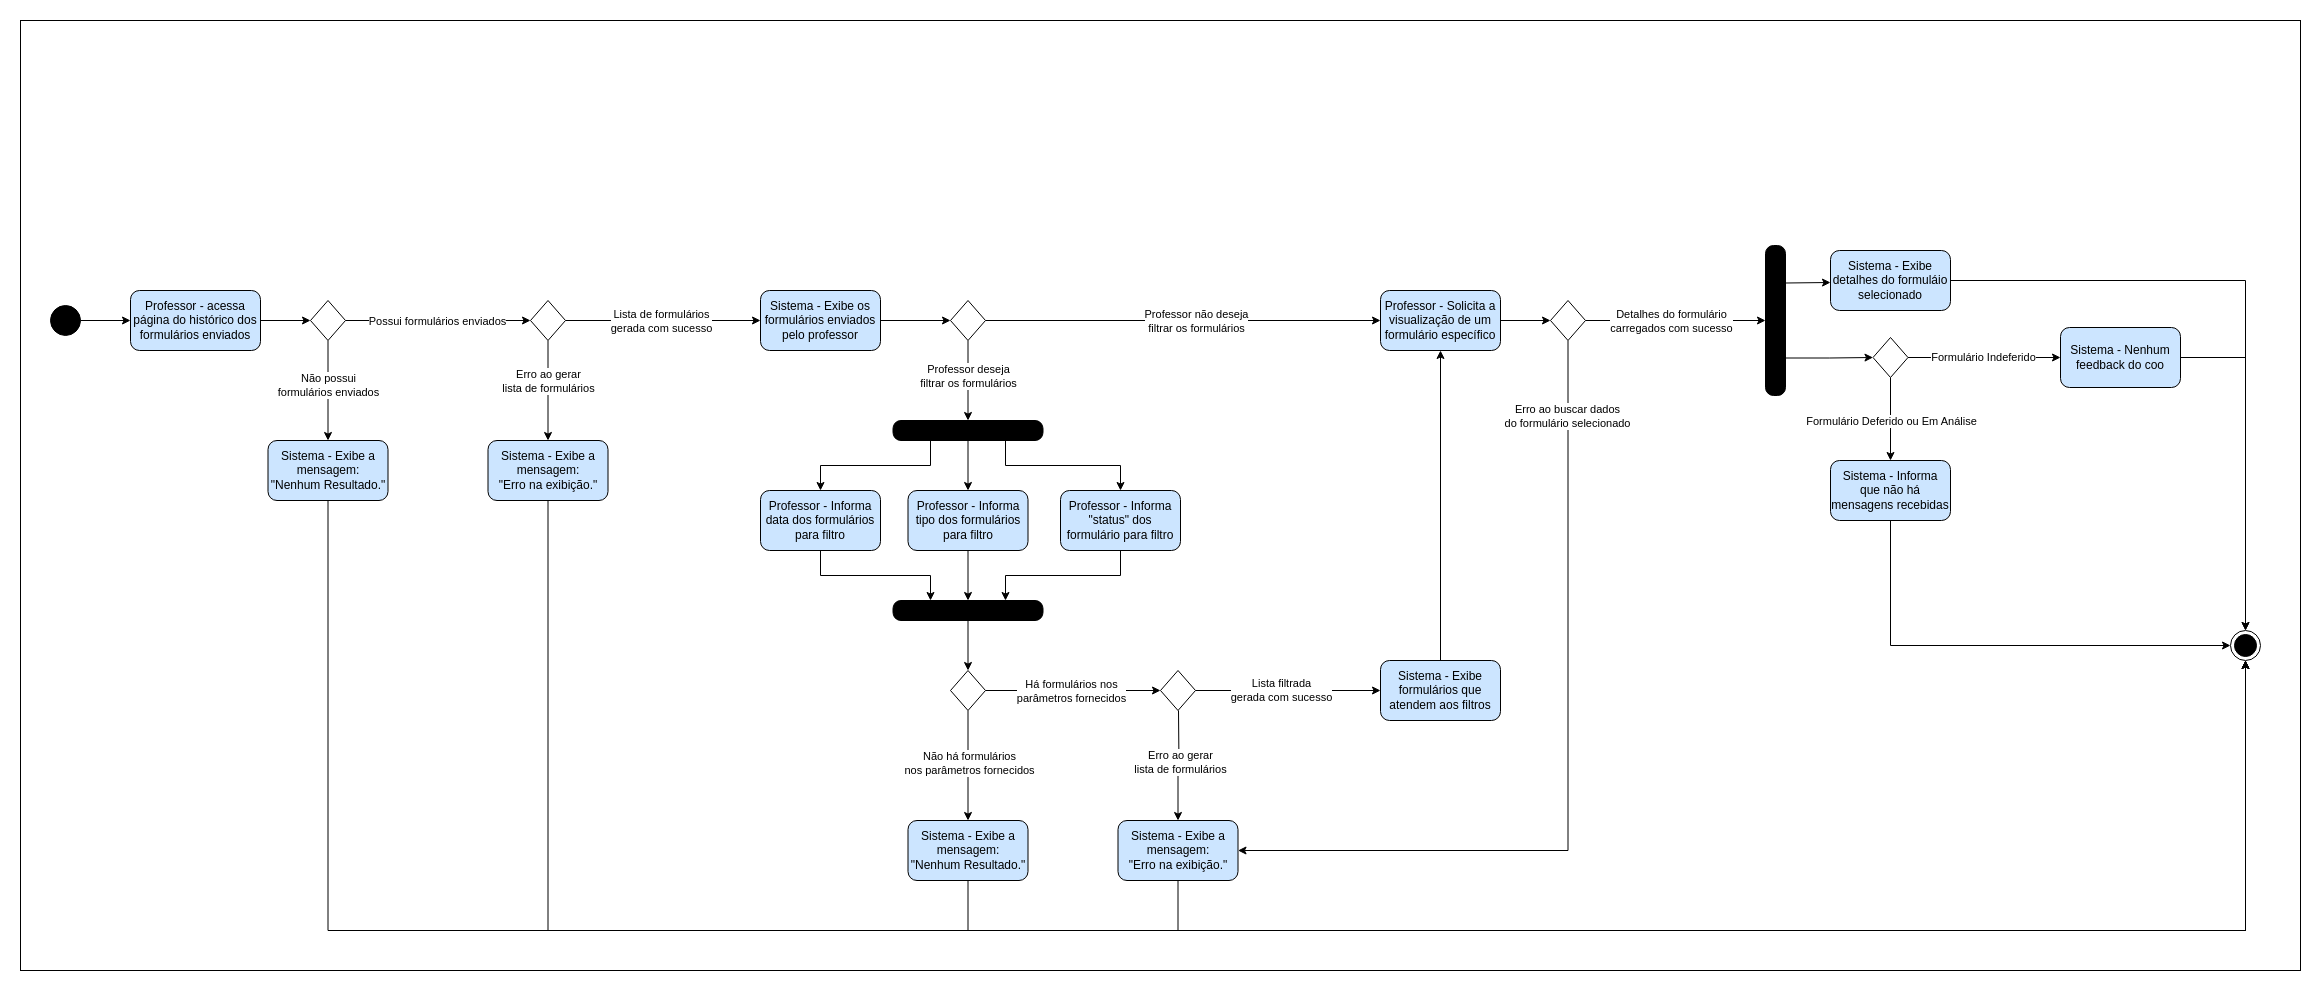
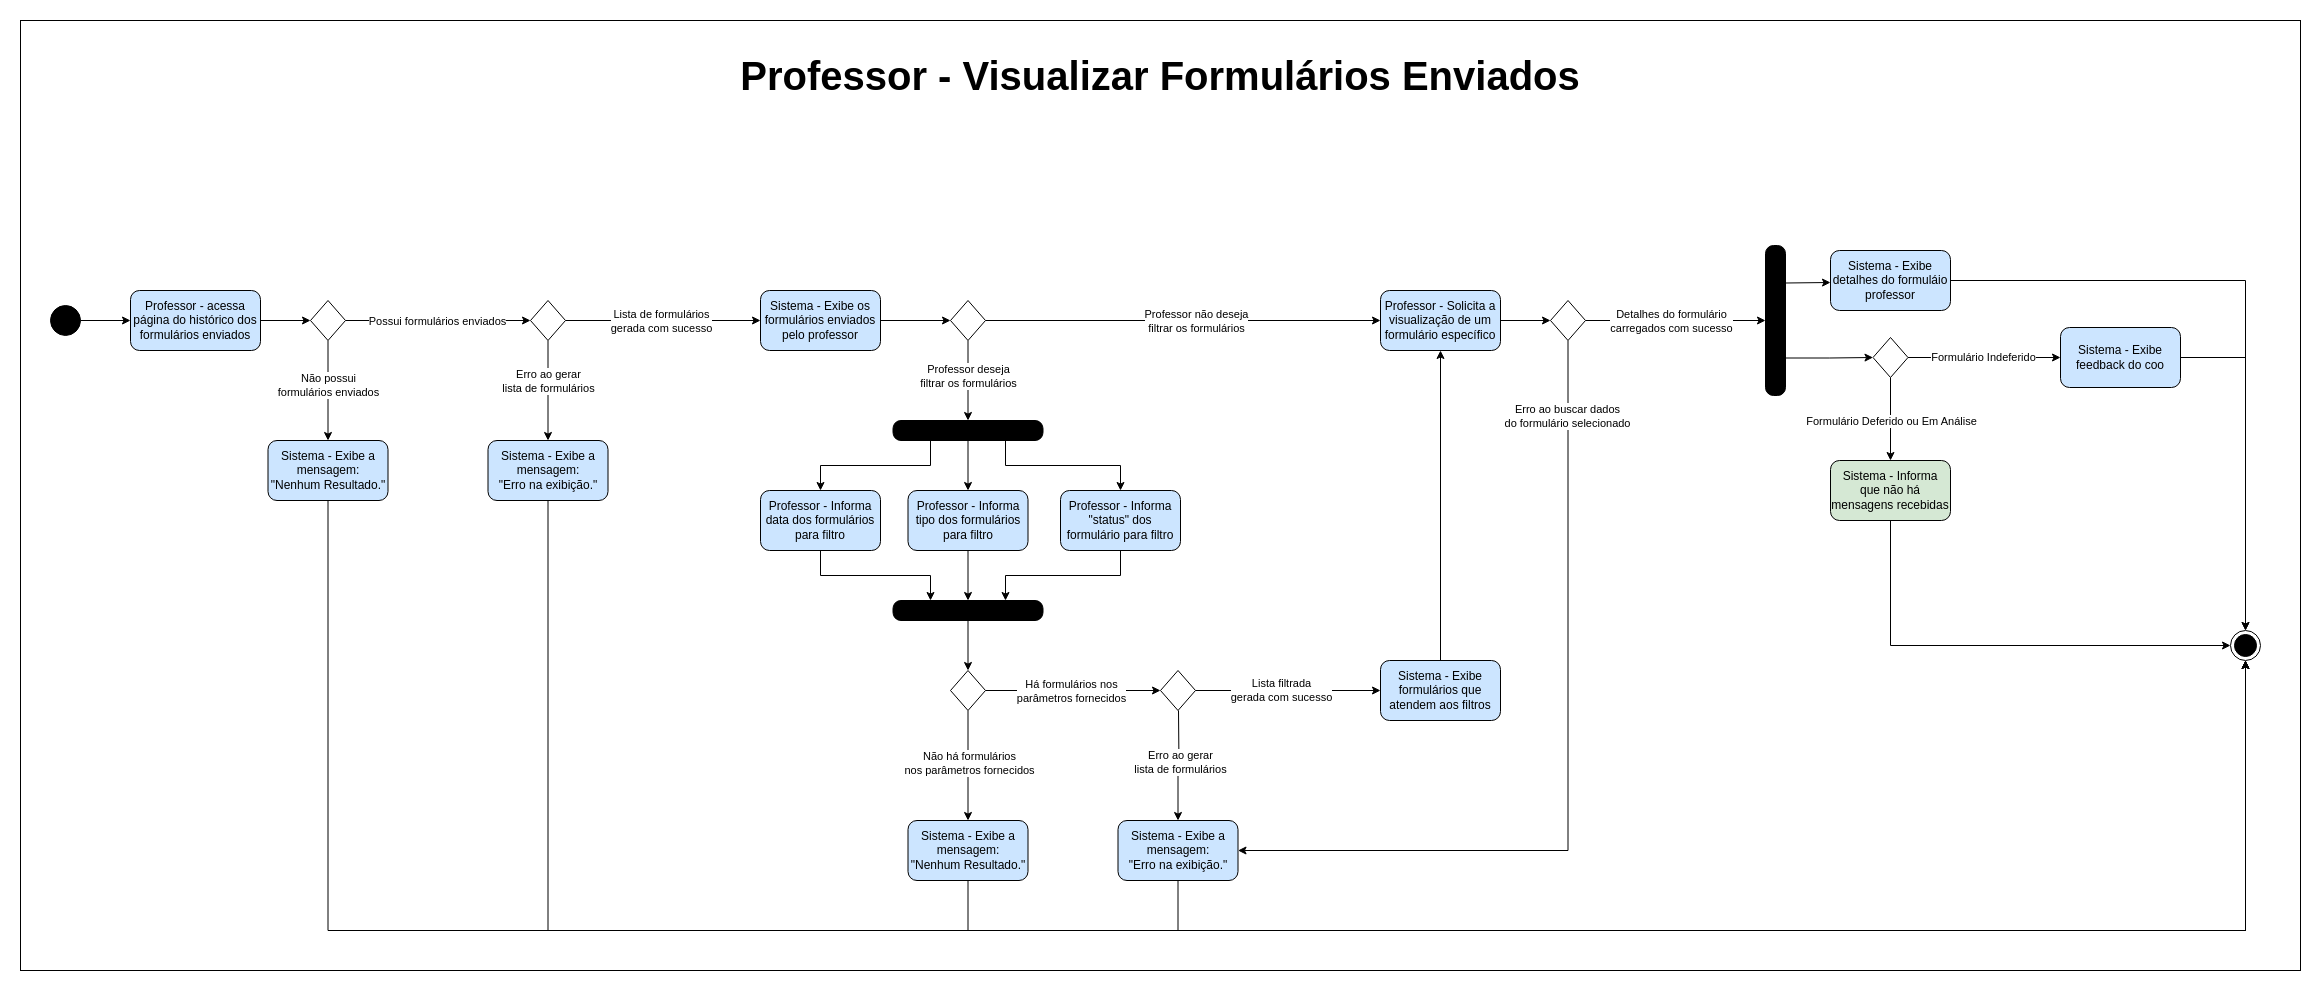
node "Professor - Visualizar Formulários Enviados": added
node "Sistema - Exibe detalhes do formuláio selecionado": label "Sistema - Exibe detalhes do formuláio selecionado" -> "Sistema - Exibe detalhes do formuláio professor"
node "Sistema - Nenhum feedback do coo": label "Sistema - Nenhum feedback do coo" -> "Sistema - Exibe feedback do coo"
node "Sistema - Informa que não há mensagens recebidas": fillcolor #cce5ff -> #d5e8d4
